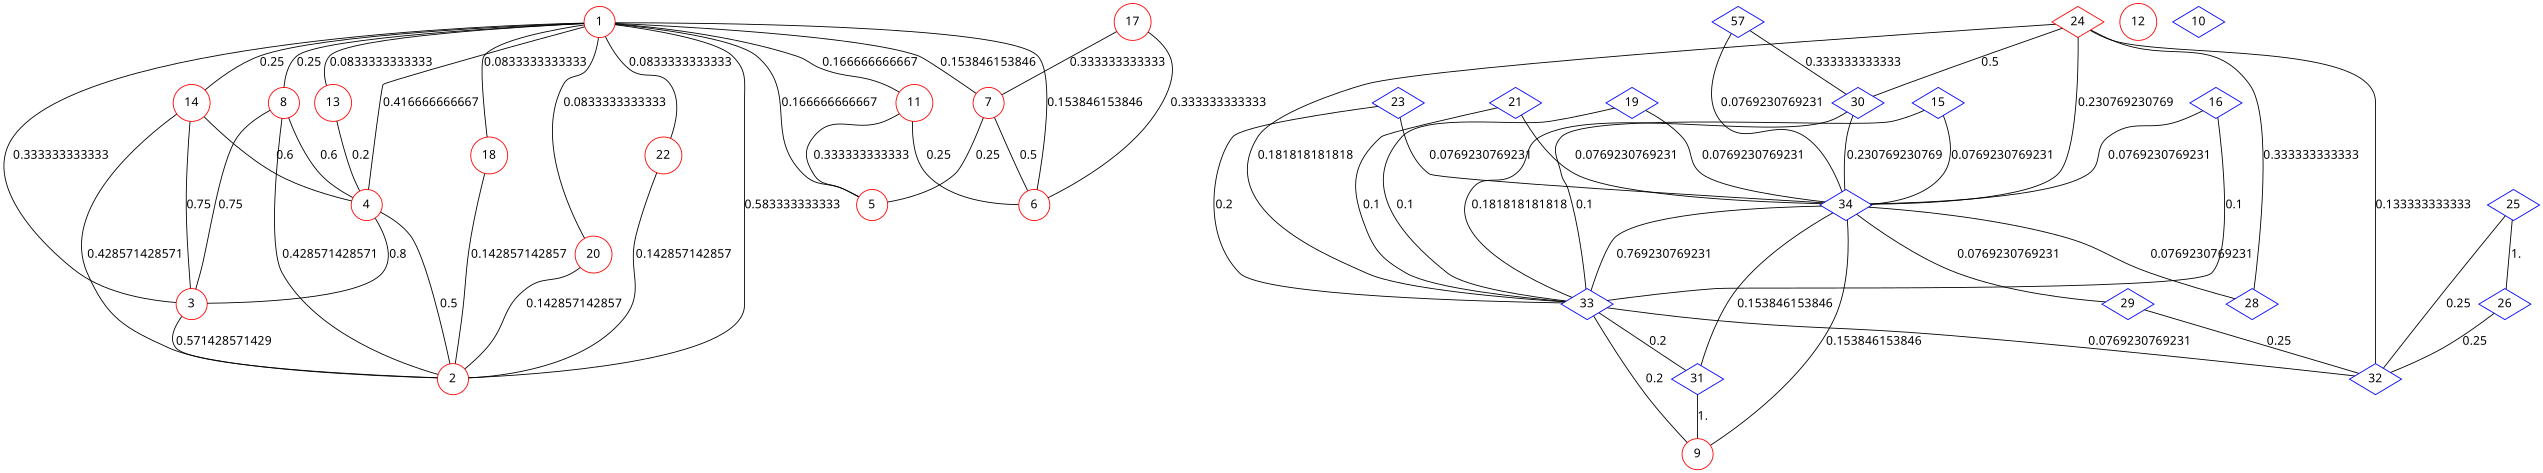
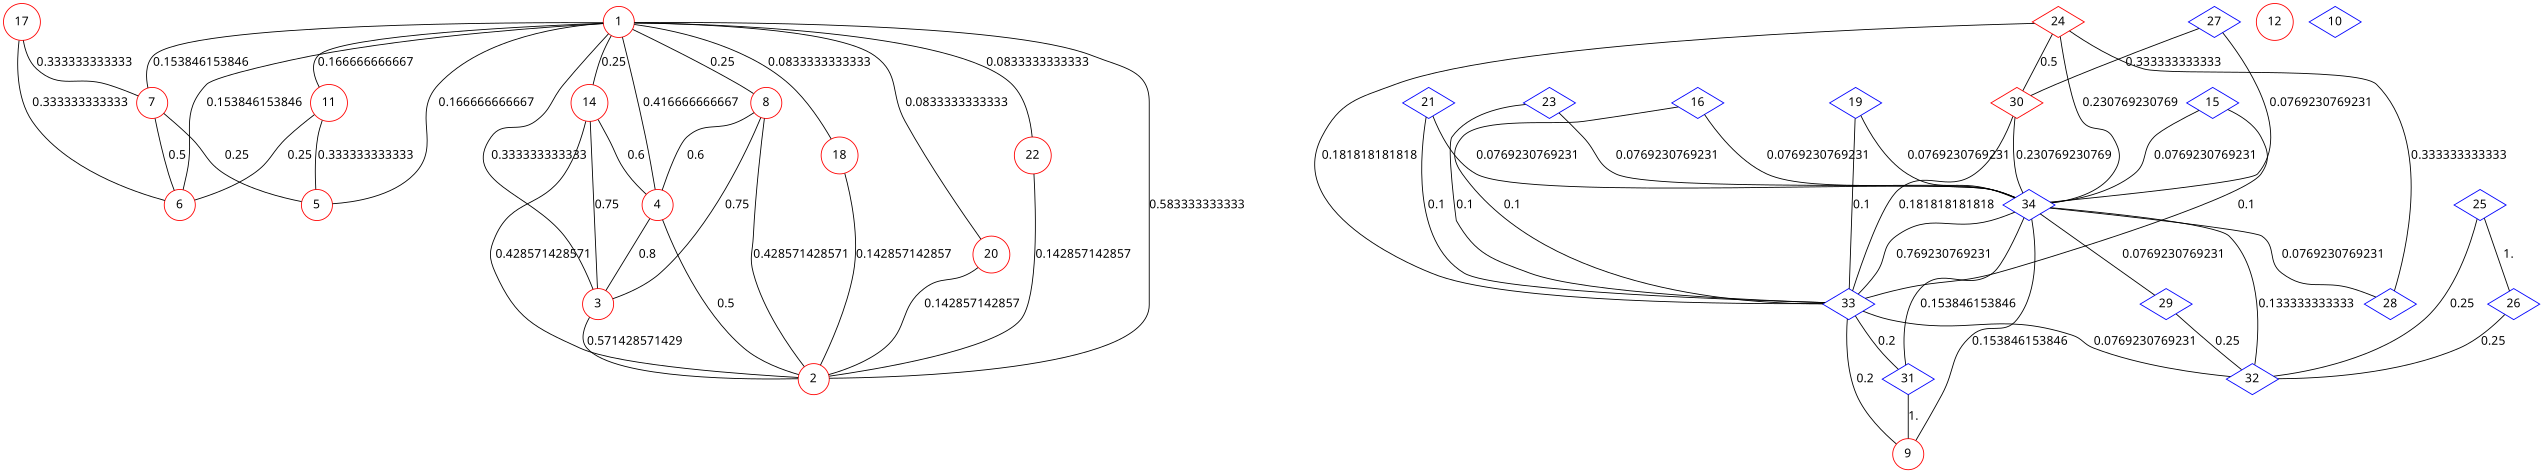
node "57": label "57" -> "27"
edge "24" -- "32": now "34" -- "32"
node "13": removed
node "30": color #0000ff -> #ff0000
edge "23" -- "33": label "0.2" -> "0.1"
